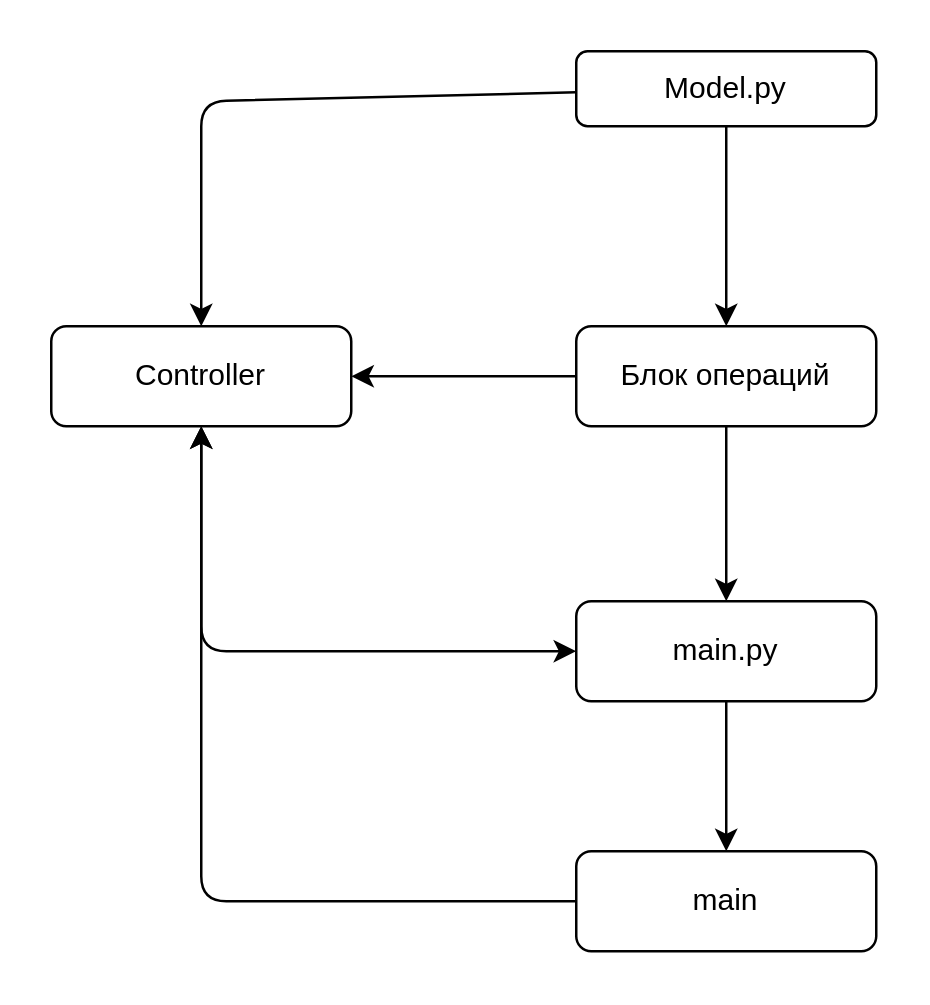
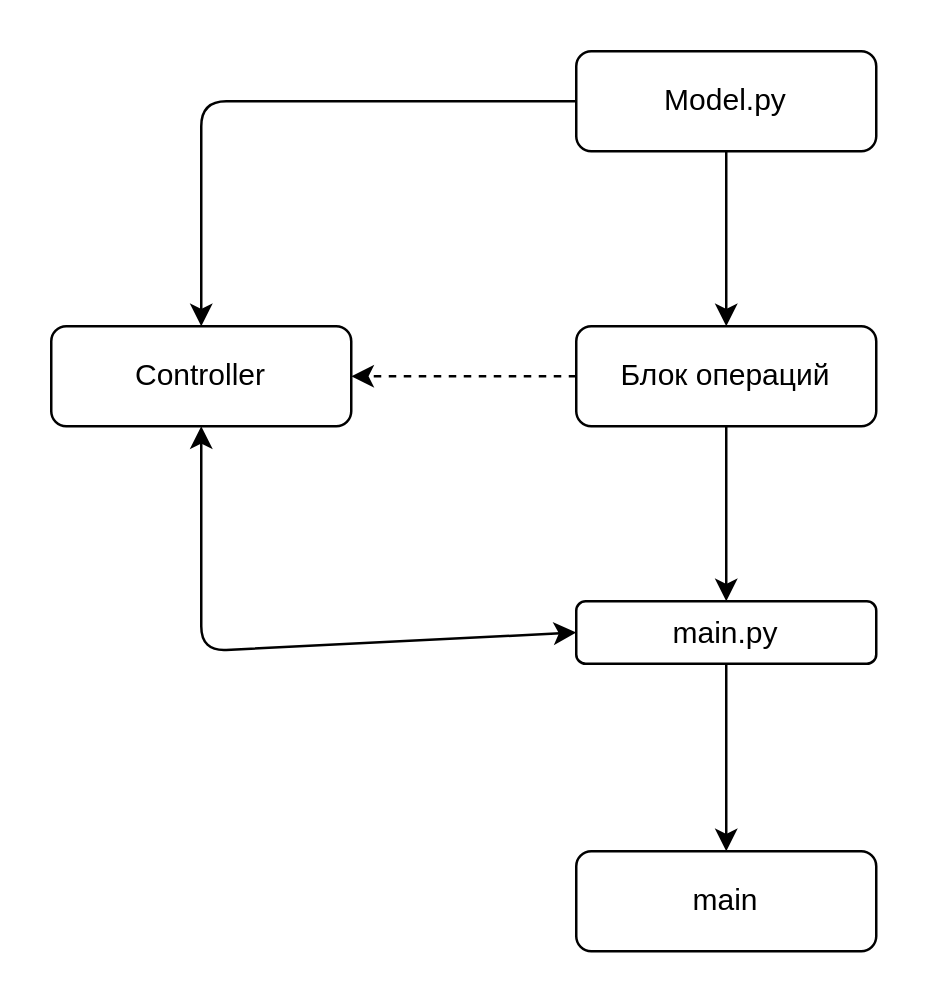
node "Model.py": size 300x75 -> 300x100
edge "Блок операций" -> "Controller": style solid -> dashed
node "main.py": size 300x100 -> 300x63
edge "main" -> "Controller": removed
